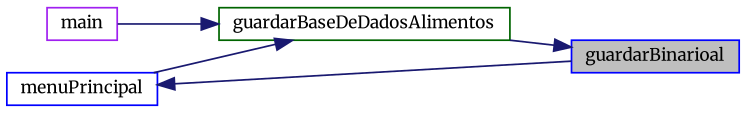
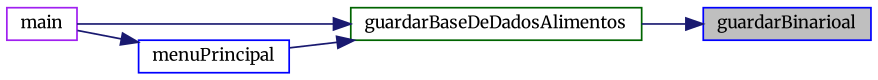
edge "guardarBinarioal" -> "menuPrincipal": now "main" -> "menuPrincipal"
